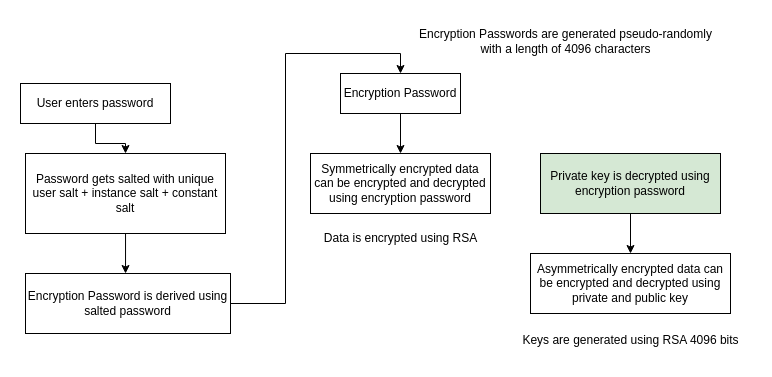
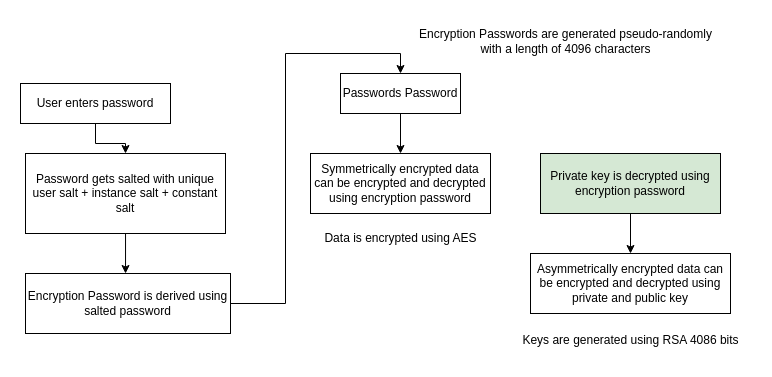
node "Encryption Password": label "Encryption Password" -> "Passwords Password"
node "Data is encrypted using RSA": label "Data is encrypted using RSA" -> "Data is encrypted using AES"
node "Keys are generated using RSA 4096 bits": label "Keys are generated using RSA 4096 bits" -> "Keys are generated using RSA 4086 bits"
